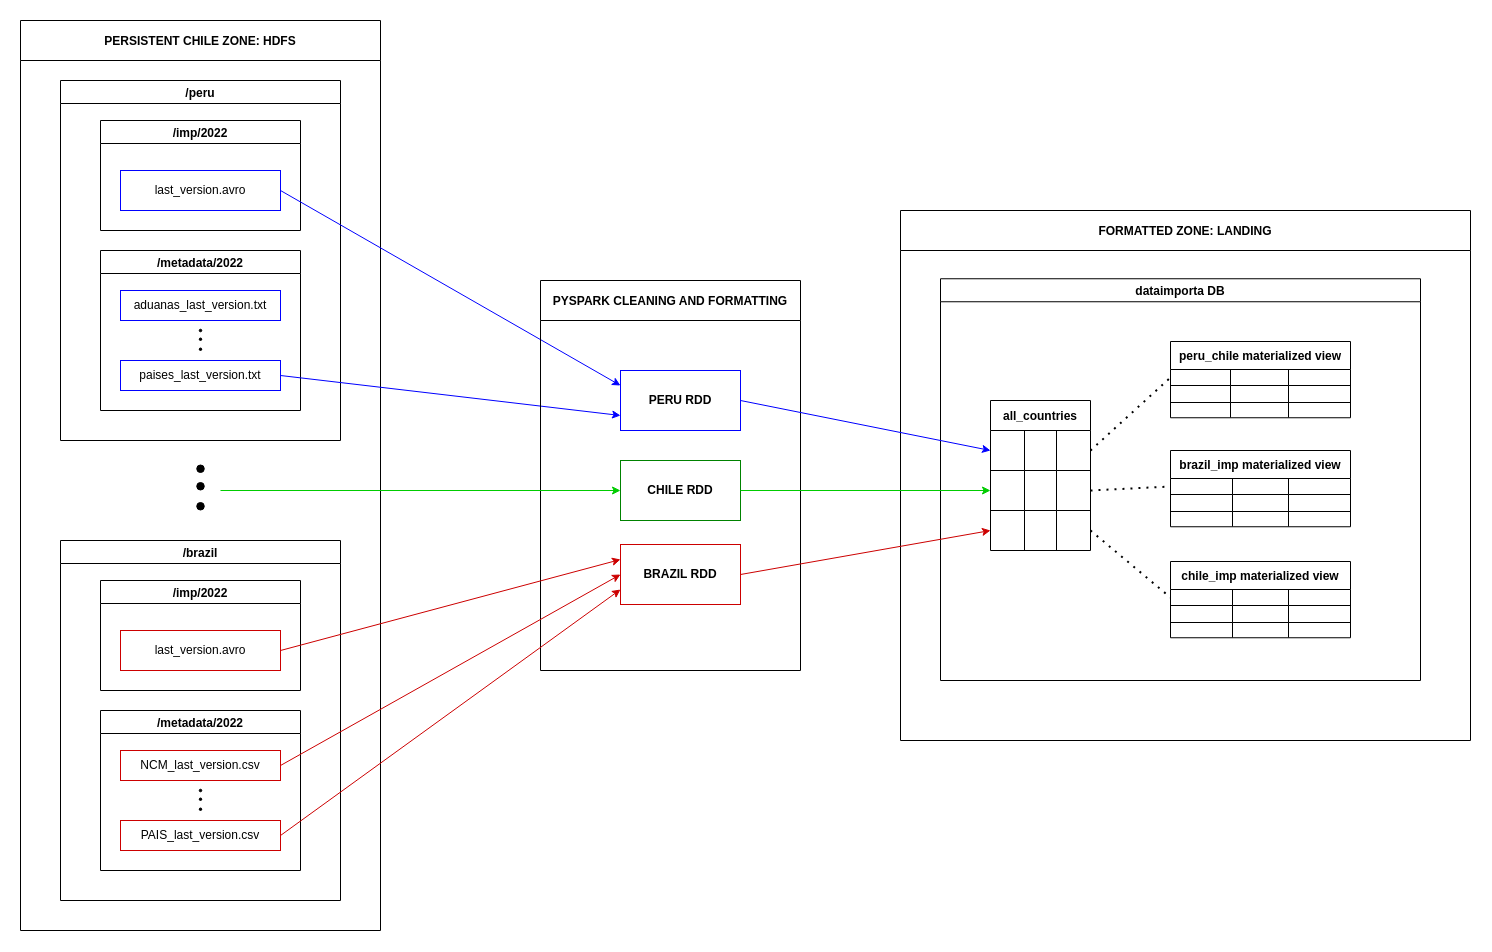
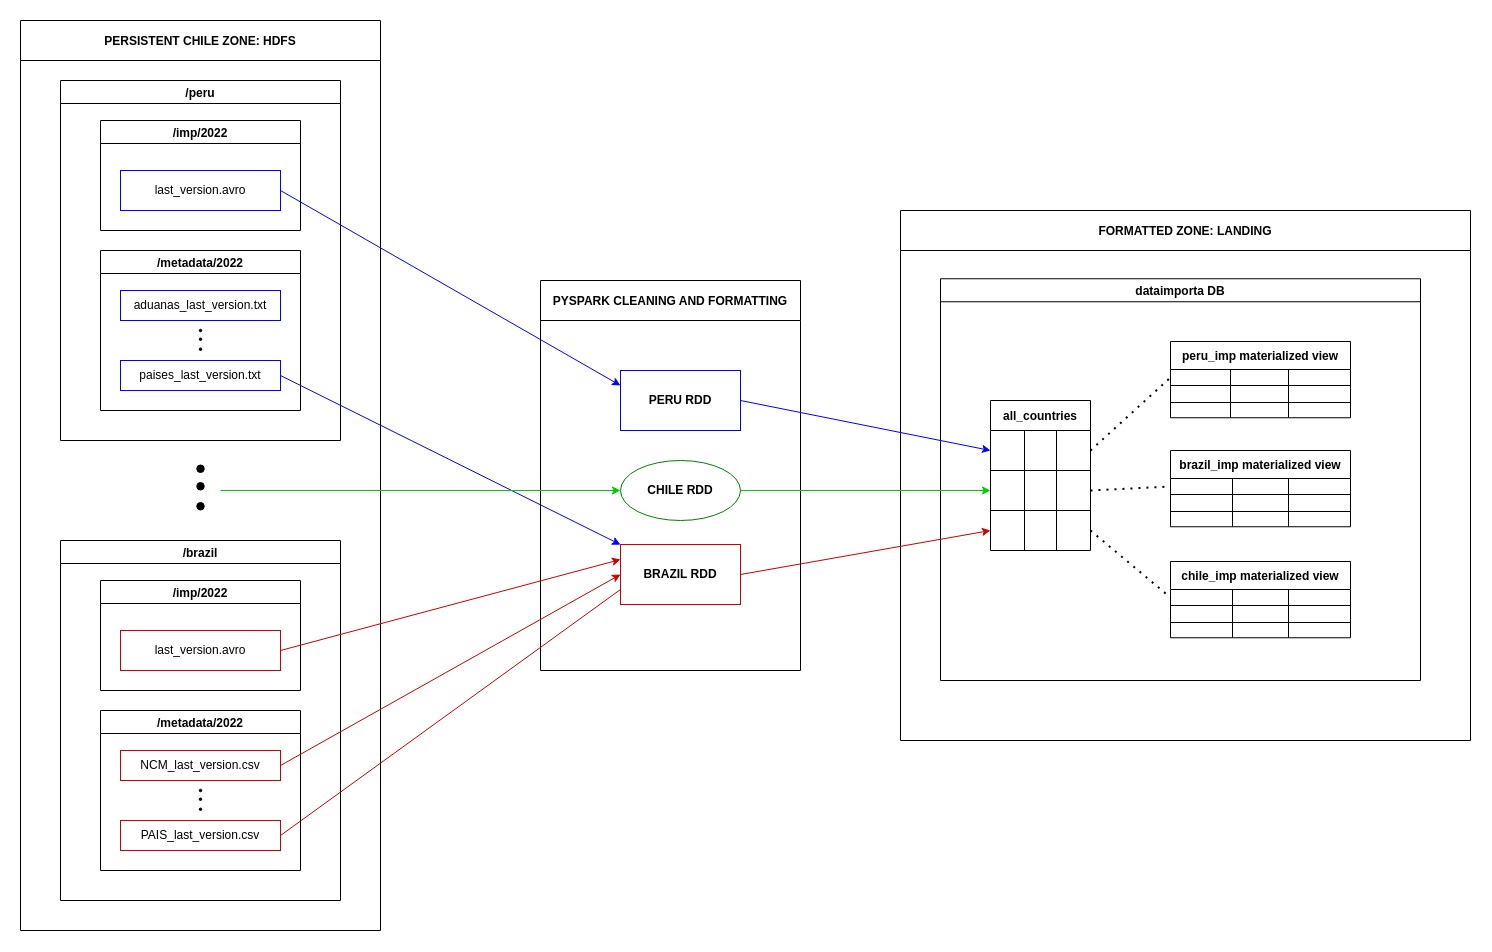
node "peru_chile materialized view": label "peru_chile materialized view" -> "peru_imp materialized view"
edge "paises_last_version.txt" -> "PERU RDD": now "paises_last_version.txt" -> "BRAZIL RDD"
node "CHILE RDD": shape rectangle -> ellipse
edge "PAIS_last_version.csv" -> "BRAZIL RDD": arrowhead classic -> none
